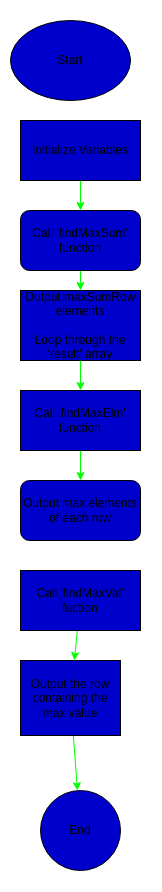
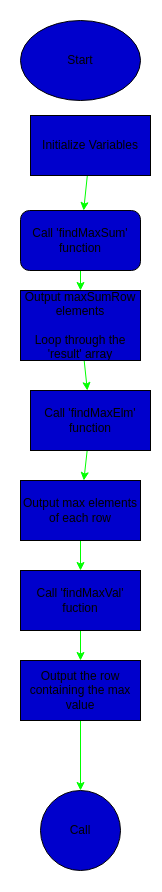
node "Start": moved (71, 61) -> (81, 61)
node "Initialize Variables": moved (81, 151) -> (91, 146)
node "Call 'findMaxElm' function": moved (81, 421) -> (91, 421)
node "Output max elements of each row": shape rounded rectangle -> rectangle
edge "Output max elements of each row" -> "Call 'findMaxVal' fuction": added
node "Output the row containing the max value": size 100x75 -> 120x60
node "End": label "End" -> "Call"
